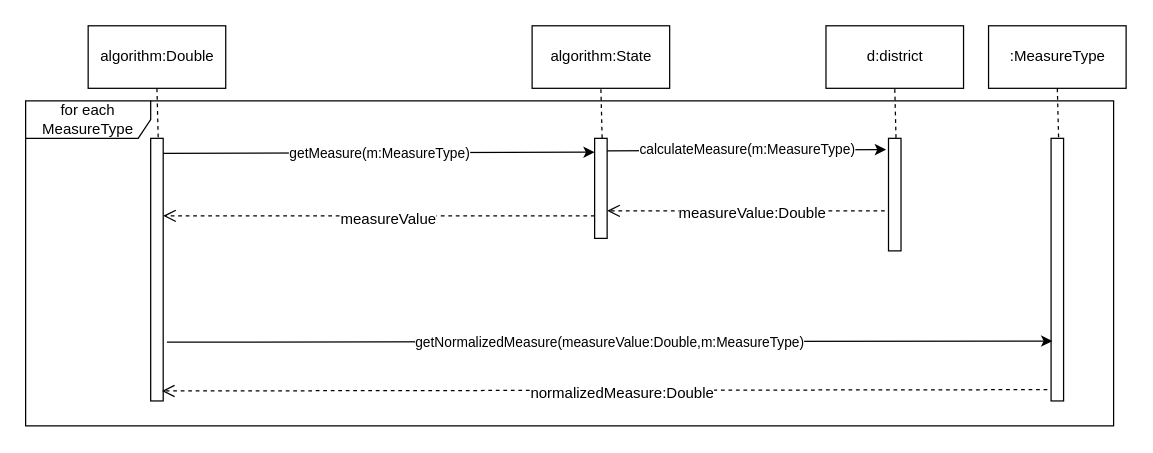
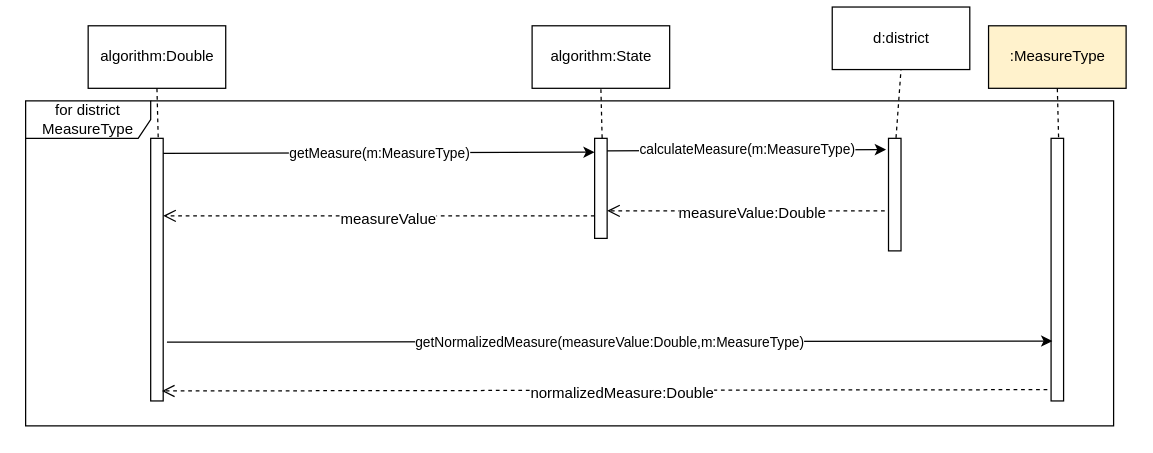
node "d:district": moved (894, 57) -> (901, 38)
node ":MeasureType": fillcolor #ffffff -> #fff2cc
node "for each MeasureType": label "for each MeasureType" -> "for district MeasureType"
